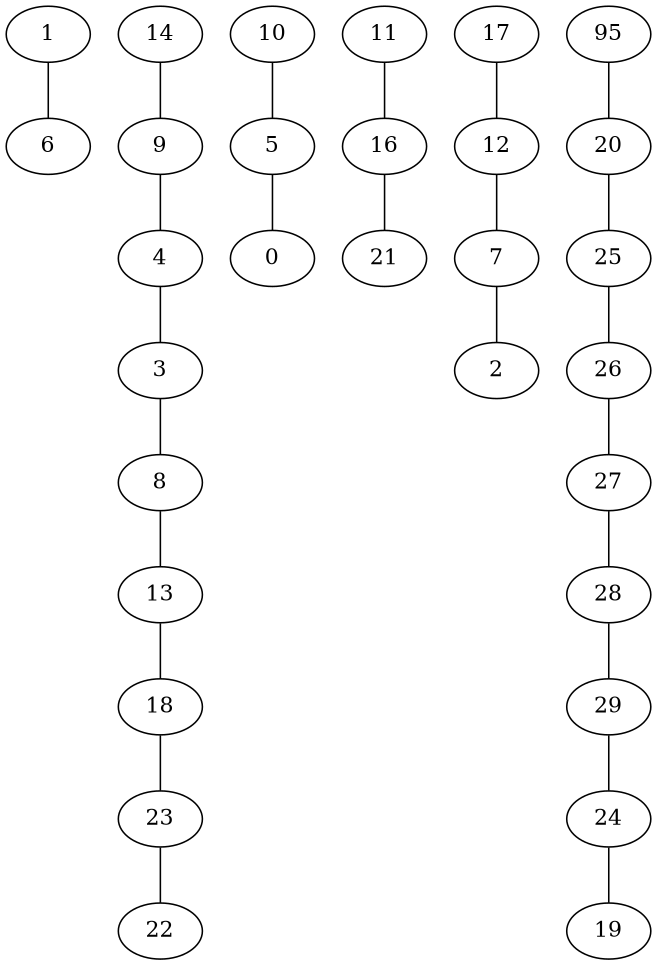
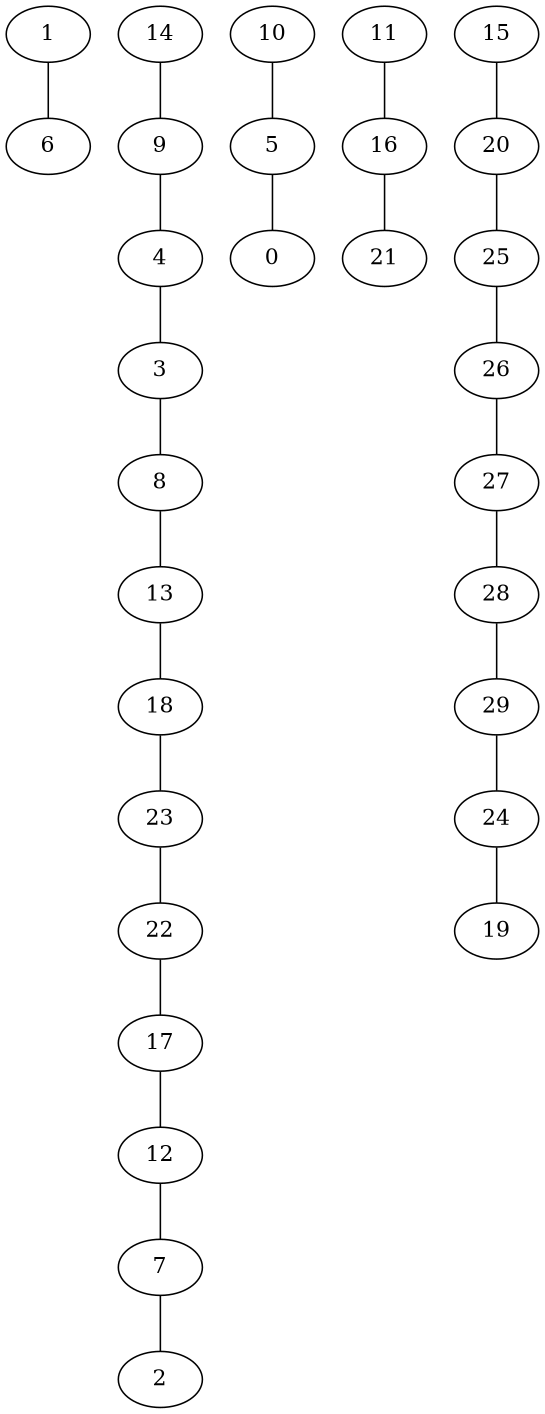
node "95": label "95" -> "15"
edge "22" -- "17": added
